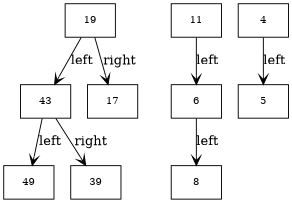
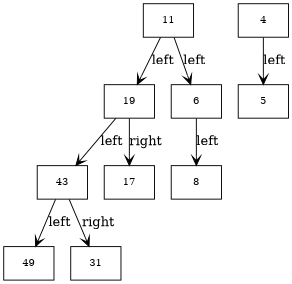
edge "11" -> "19": added, label "left"
node "39": label "39" -> "31"
